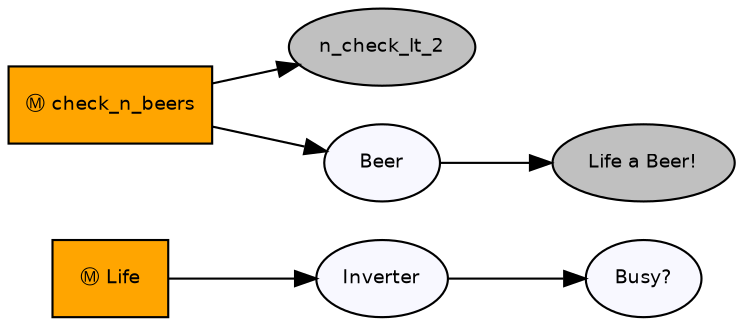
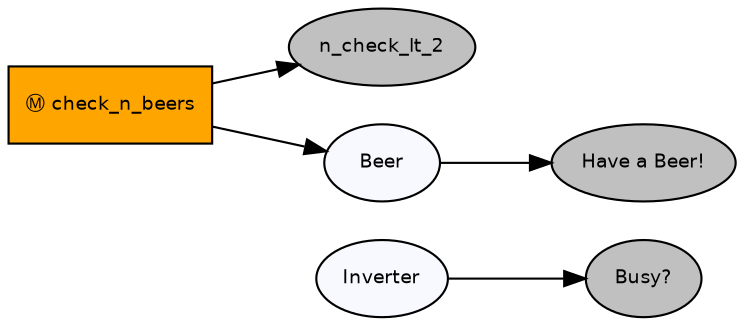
node "Life a Beer!": label "Life a Beer!" -> "Have a Beer!"
node "Ⓜ Life": removed
node "Busy?": fillcolor ghostwhite -> gray
